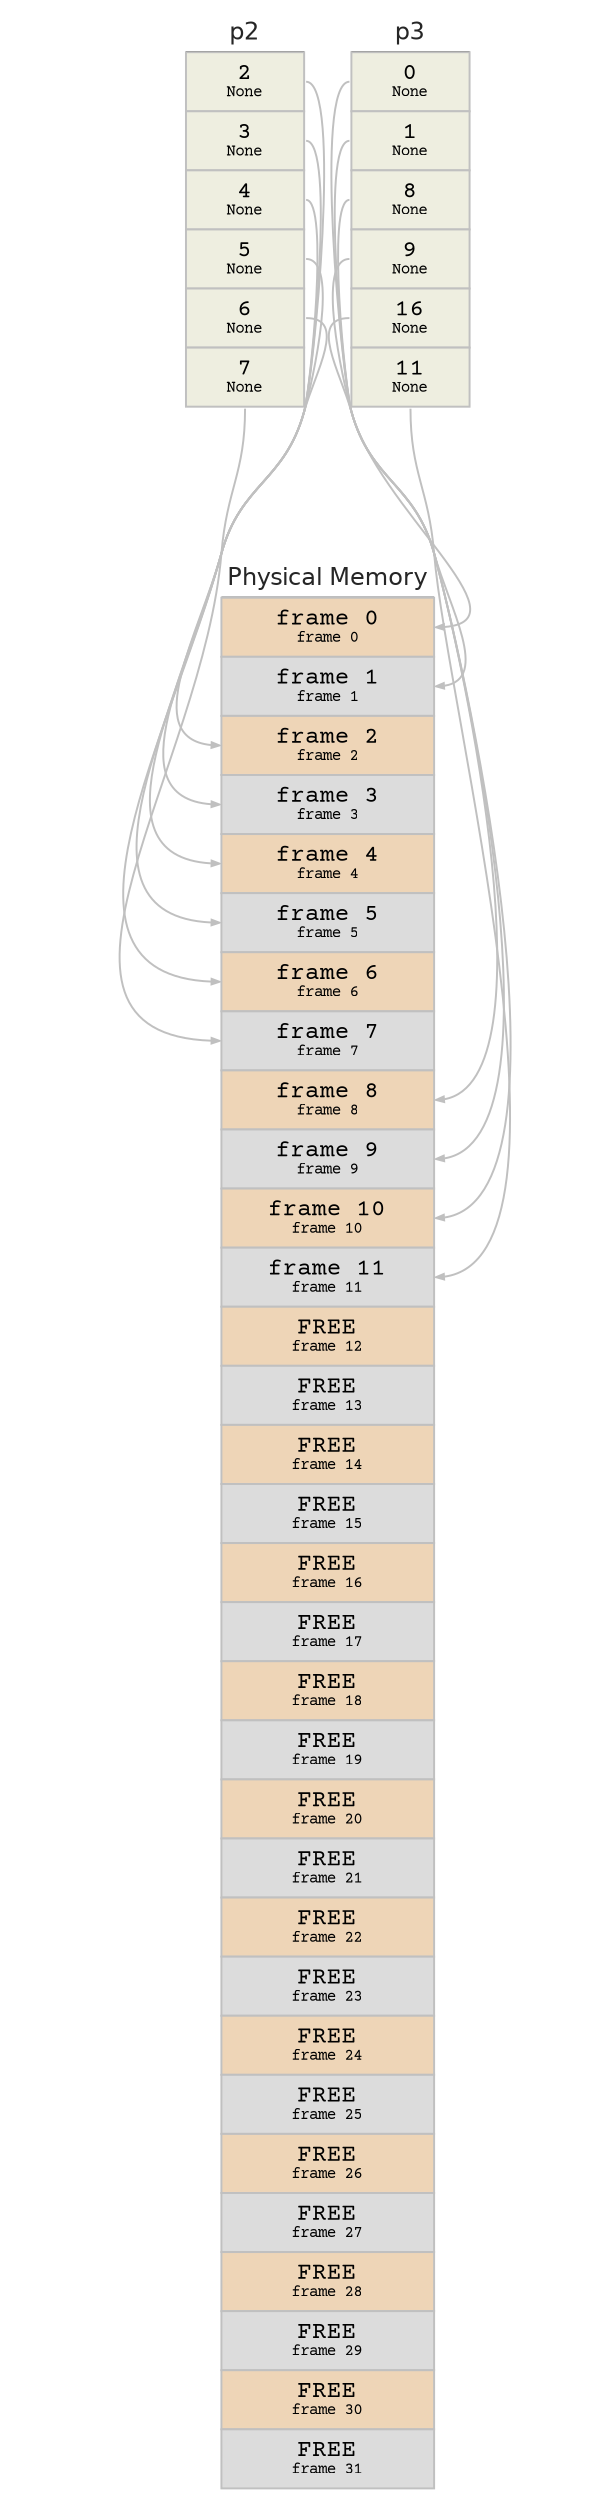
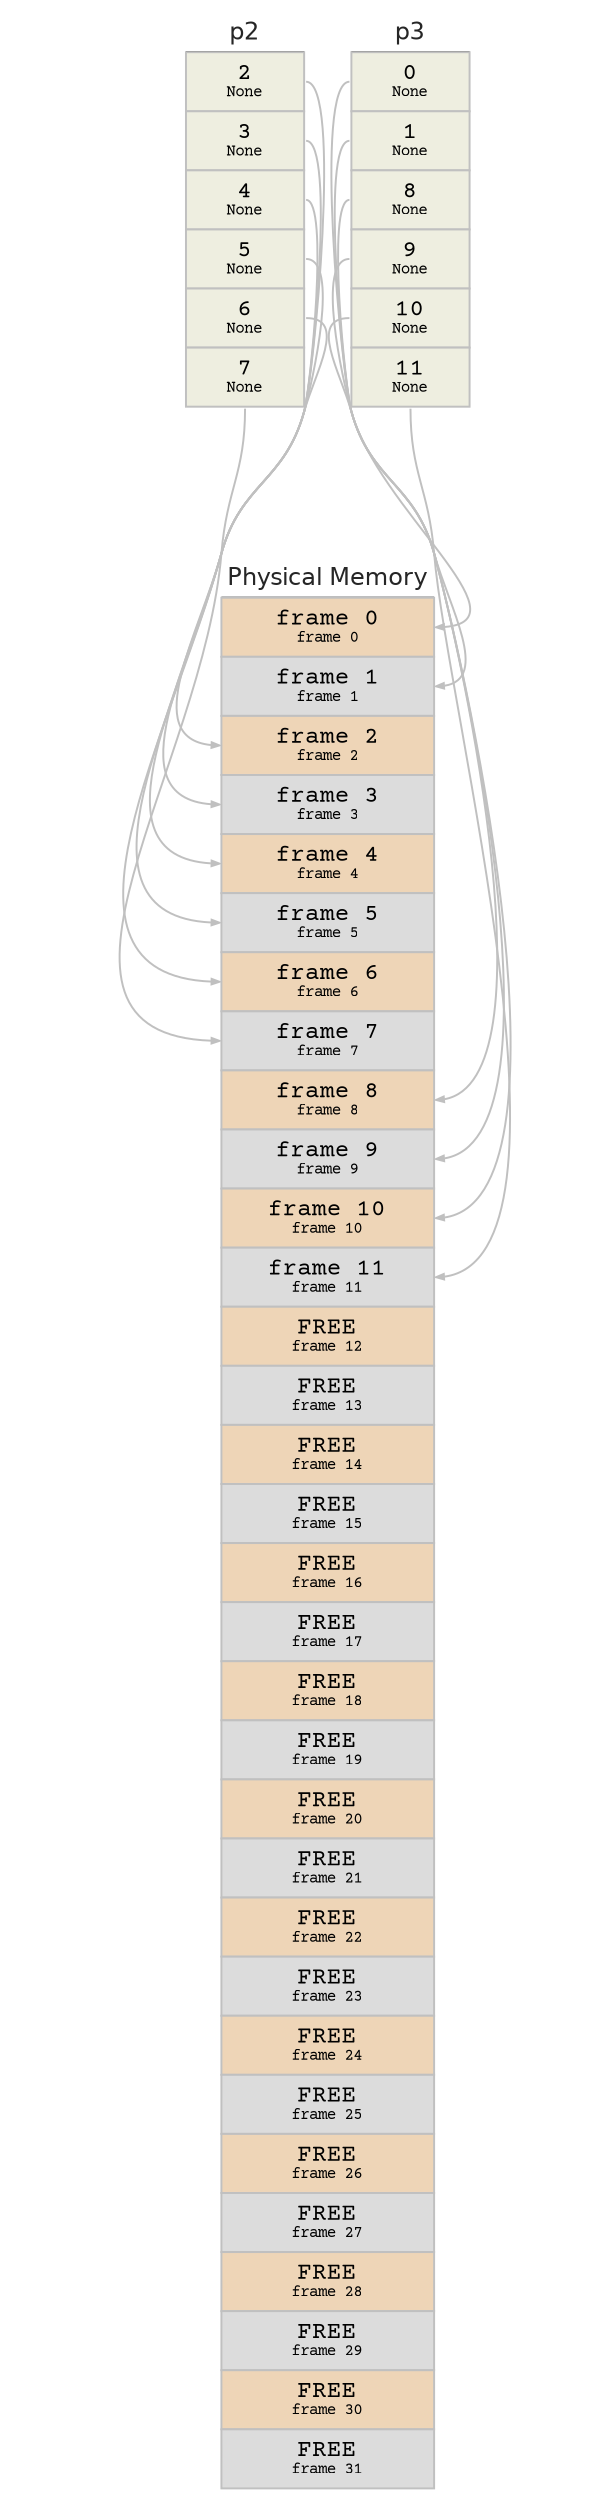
node "p3": text "16" -> "10"
